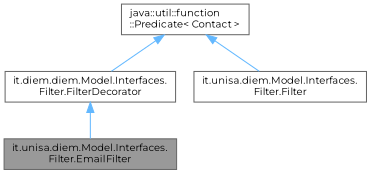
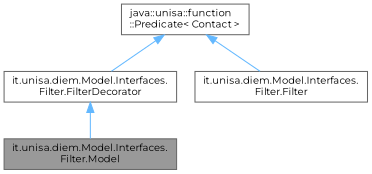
node "java::util::function ::Predicate< Contact >": label "java::util::function ::Predicate< Contact >" -> "java::unisa::function ::Predicate< Contact >"
node "it.diem.diem.Model.Interfaces. Filter.FilterDecorator": label "it.diem.diem.Model.Interfaces. Filter.FilterDecorator" -> "it.unisa.diem.Model.Interfaces. Filter.FilterDecorator"
node "it.unisa.diem.Model.Interfaces. Filter.EmailFilter": label "it.unisa.diem.Model.Interfaces. Filter.EmailFilter" -> "it.unisa.diem.Model.Interfaces. Filter.Model"
